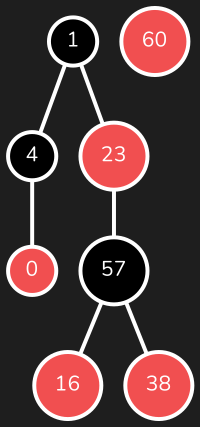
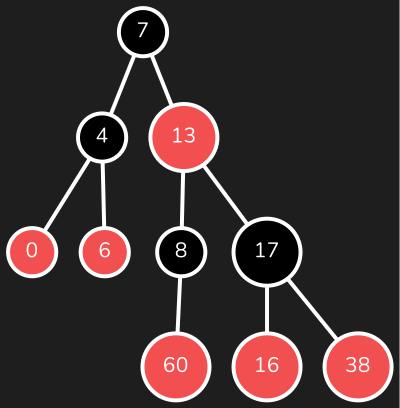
node "1": label "1" -> "7"
node "23": label "23" -> "13"
node "6": added
node "8": added
node "57": label "57" -> "17"
